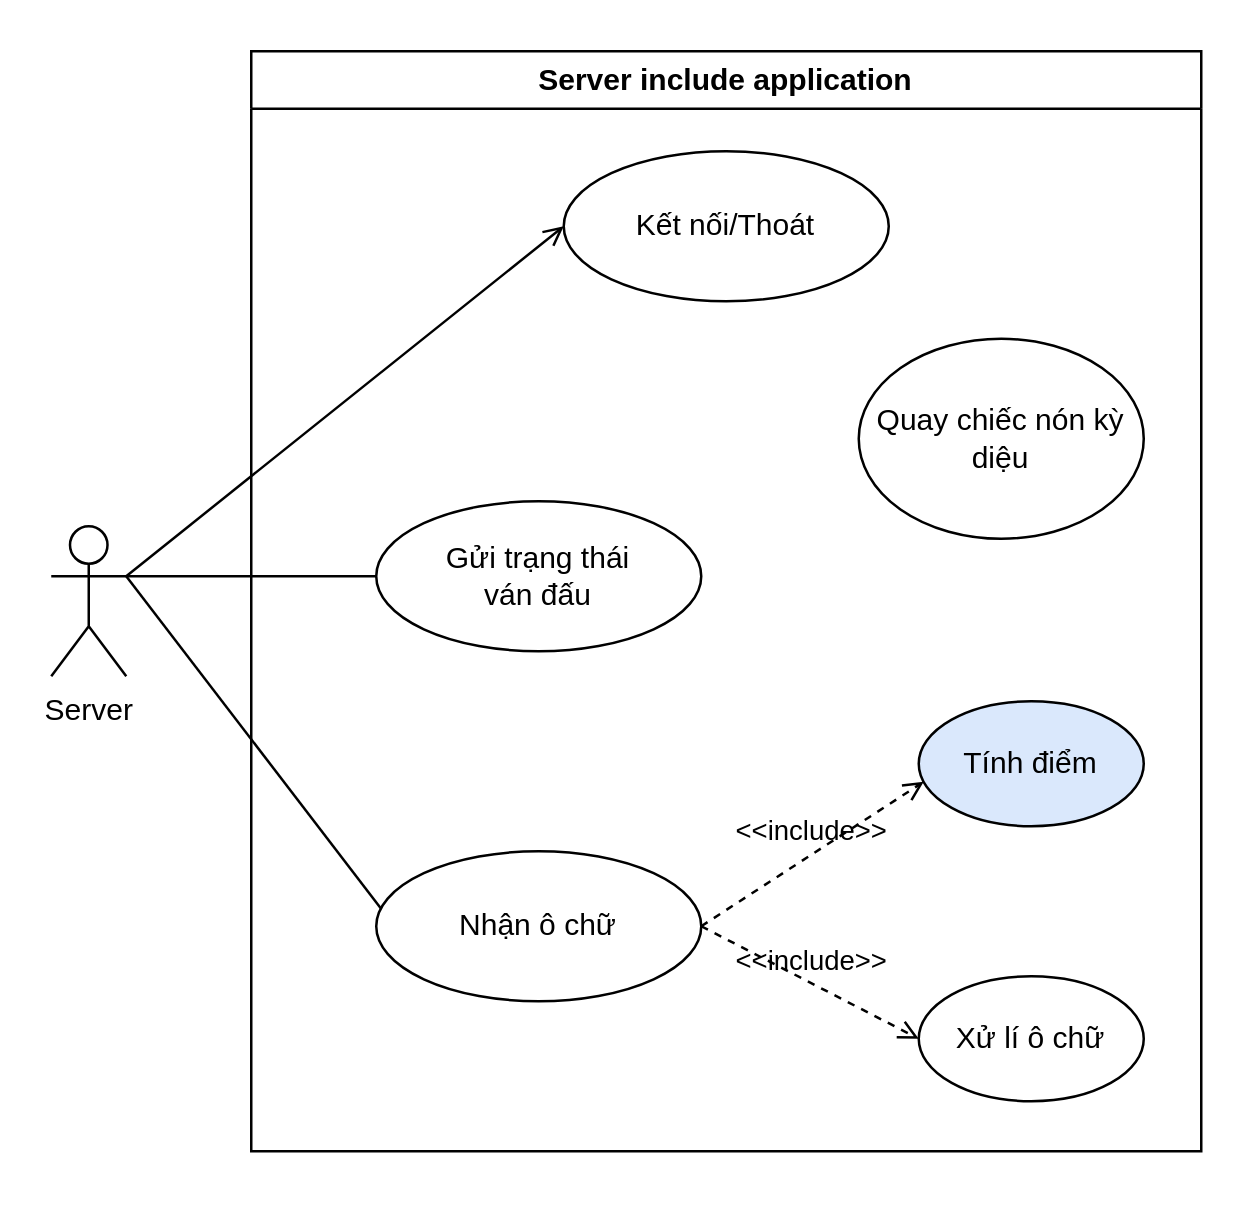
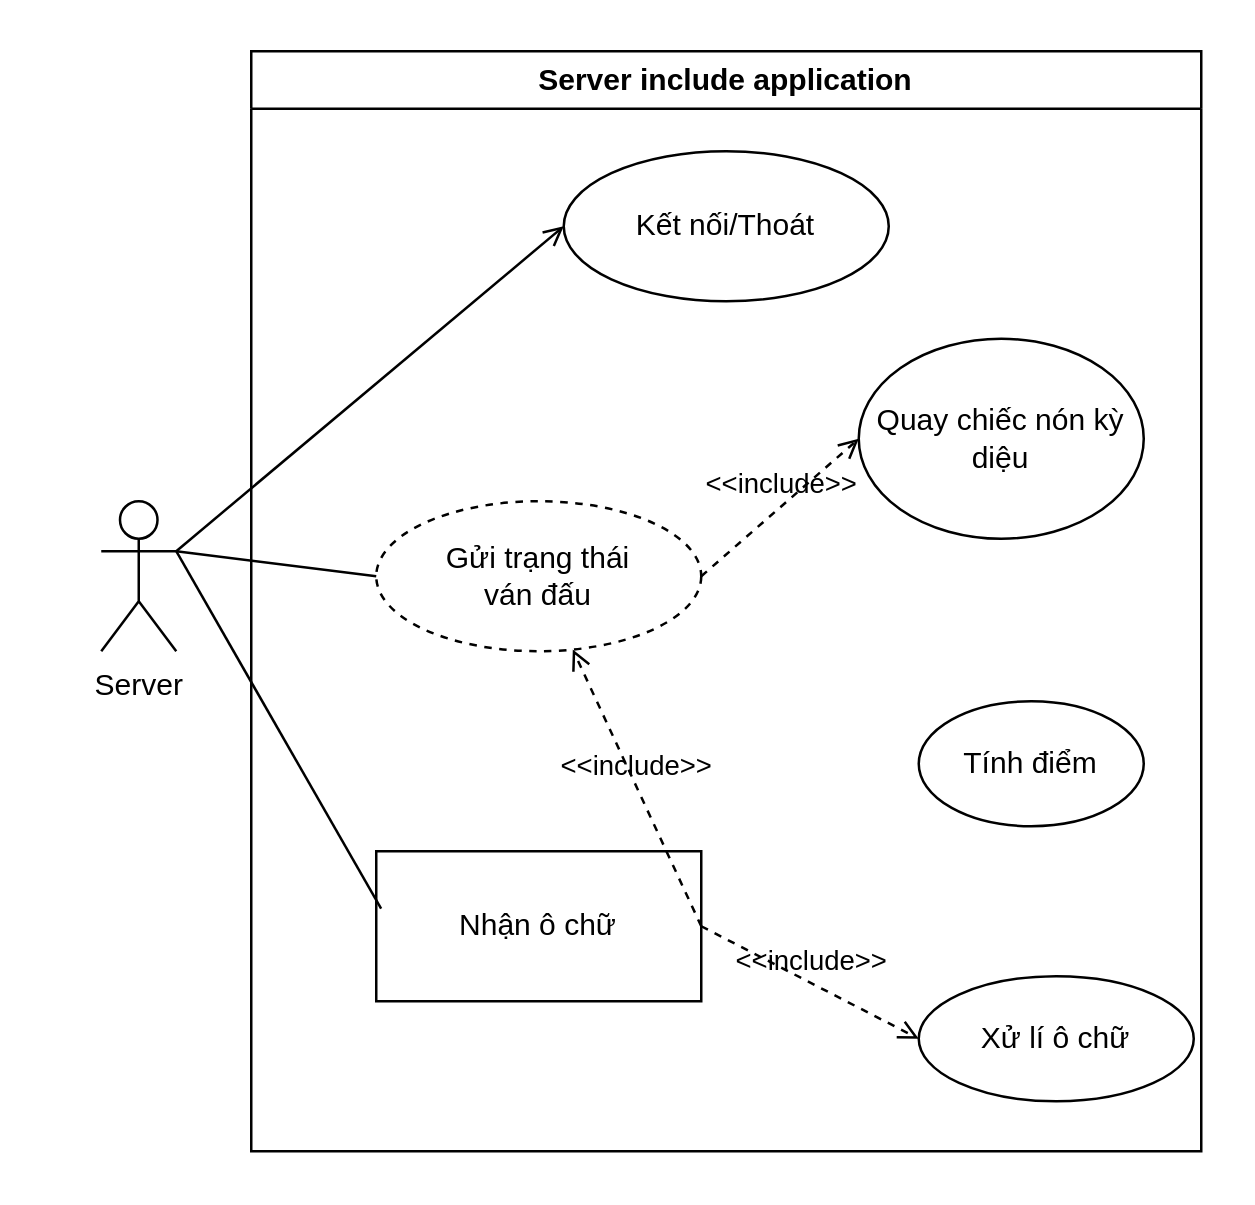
edge "Gửi trạng thái ván đấu" -> "Quay chiếc nón kỳ diệu": added, label "<<include>>"
node "Gửi trạng thái ván đấu": style solid -> dashed
node "Server": moved (89, 601) -> (139, 576)
node "Tính điểm": fillcolor #dae8fc -> #ffffff
edge "Nhận ô chữ" -> "Tính điểm": now "Nhận ô chữ" -> "Gửi trạng thái ván đấu"
node "Nhận ô chữ": shape ellipse -> rectangle
node "Xử lí ô chữ": size 225x125 -> 275x125
